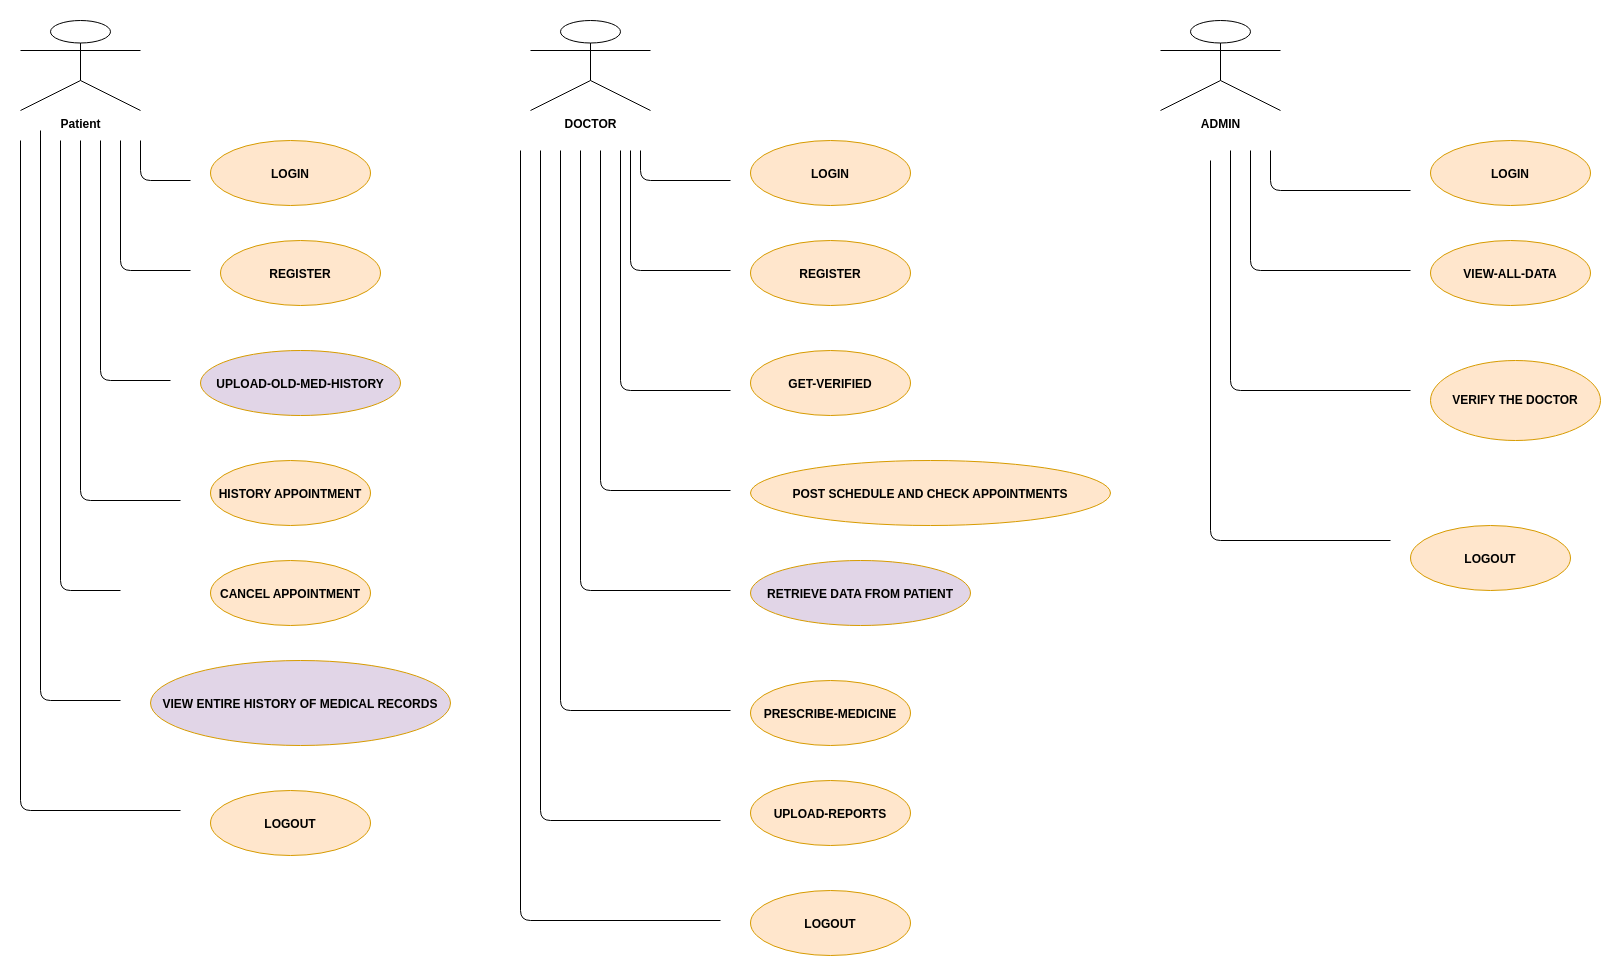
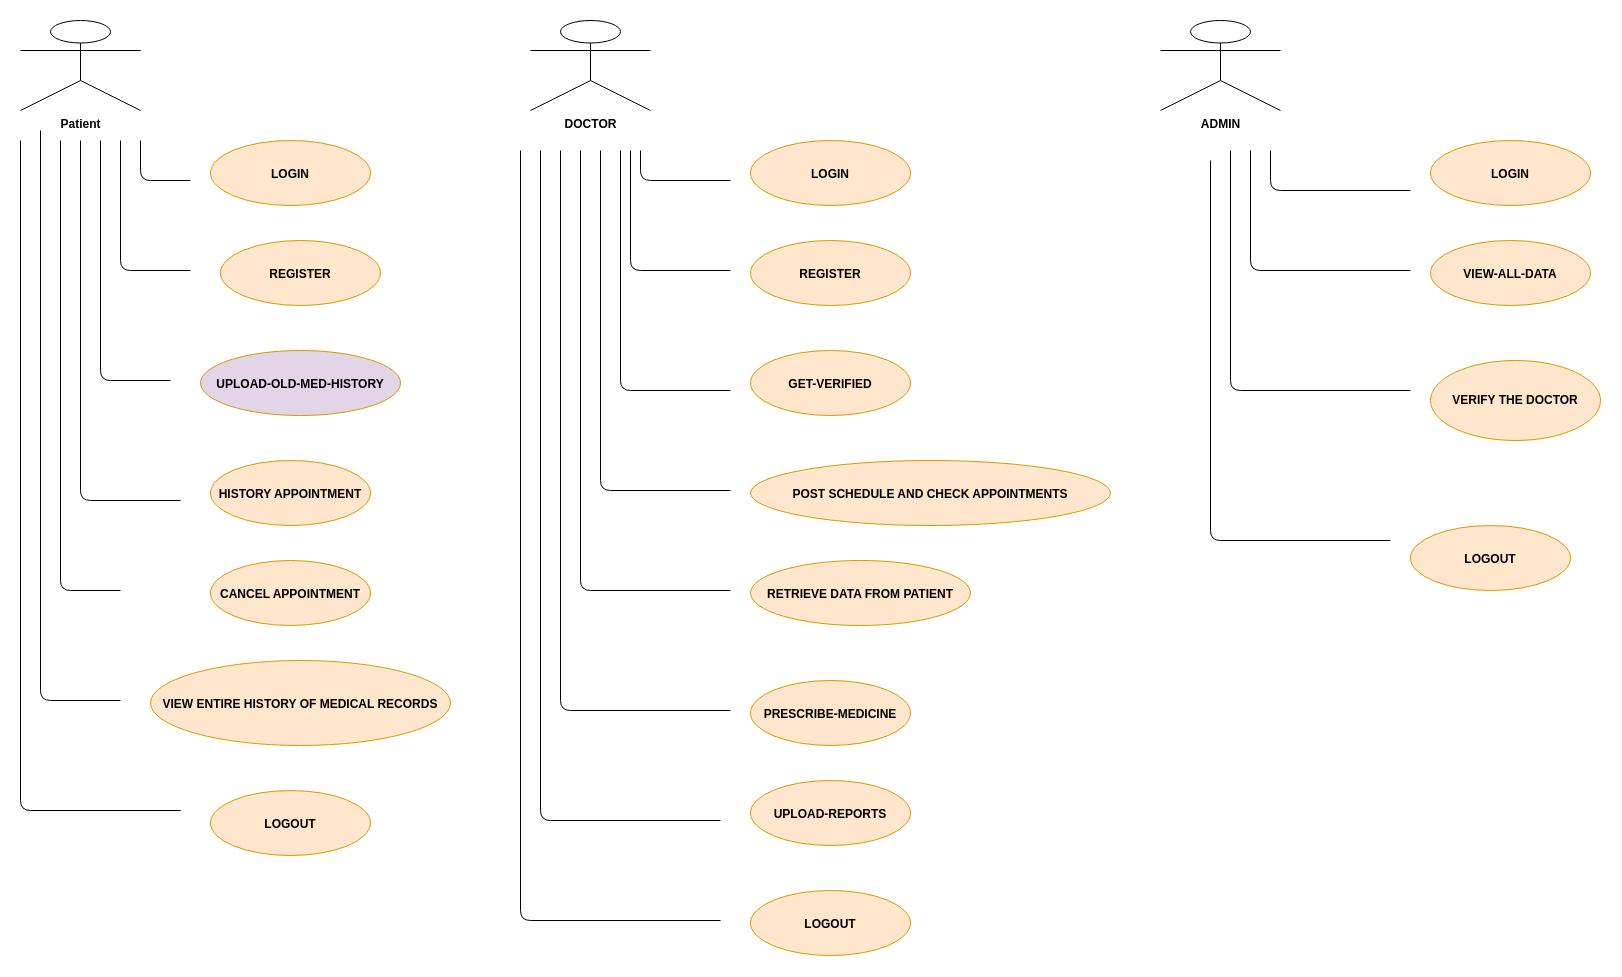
node "RETRIEVE DATA FROM PATIENT": fillcolor #e1d5e7 -> #ffe6cc
node "VIEW ENTIRE HISTORY OF MEDICAL RECORDS": fillcolor #e1d5e7 -> #ffe6cc
